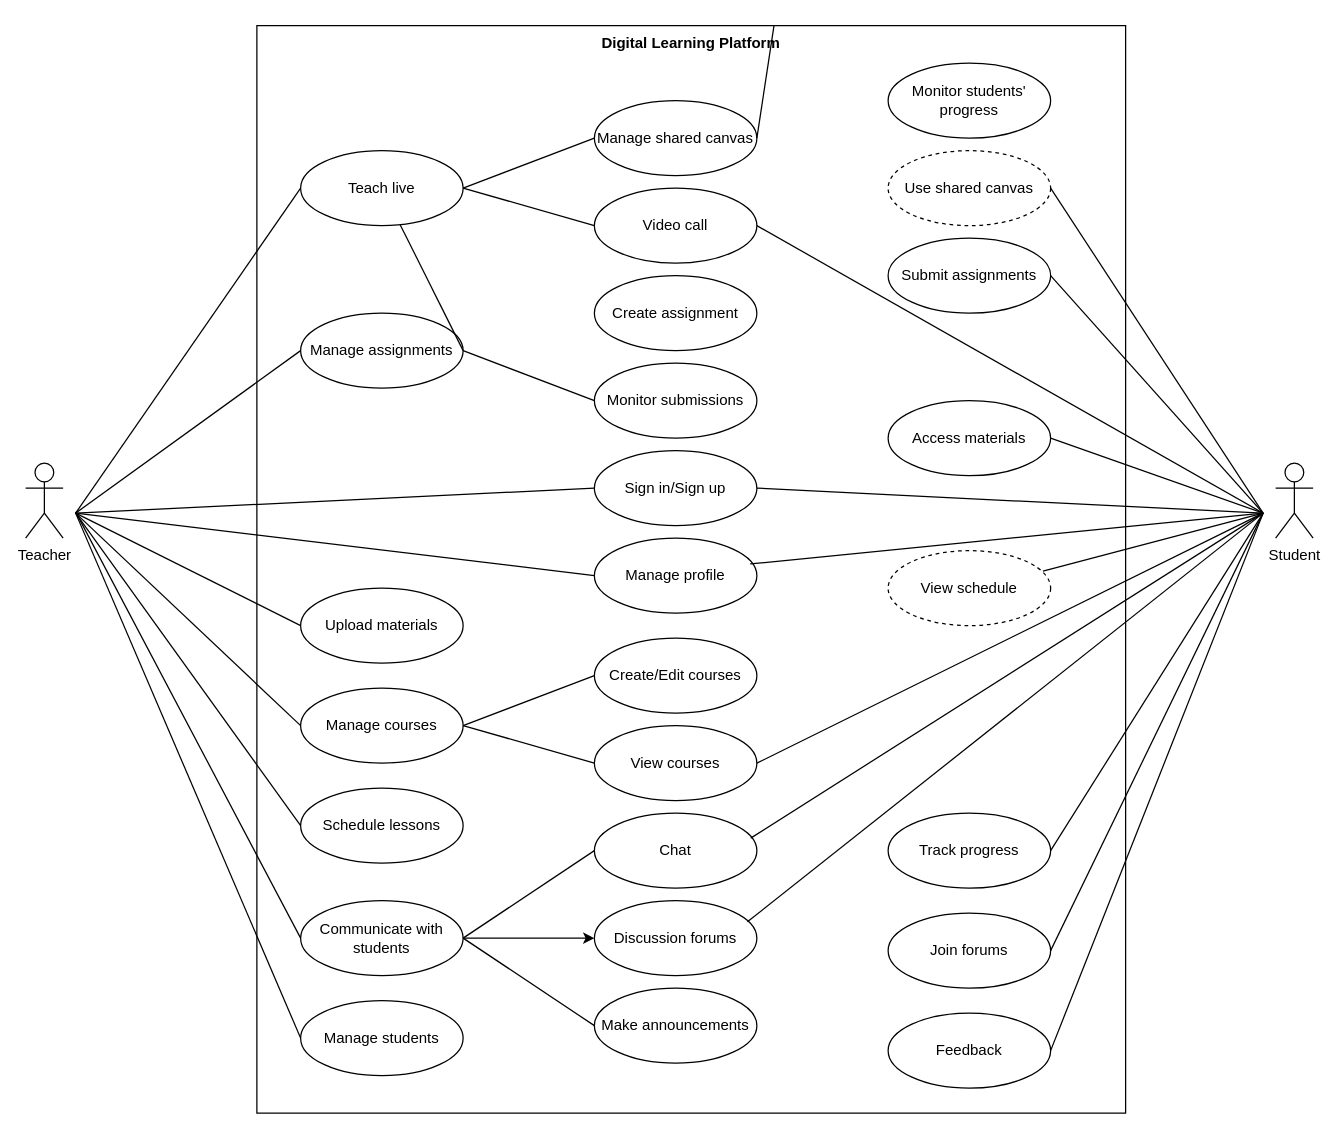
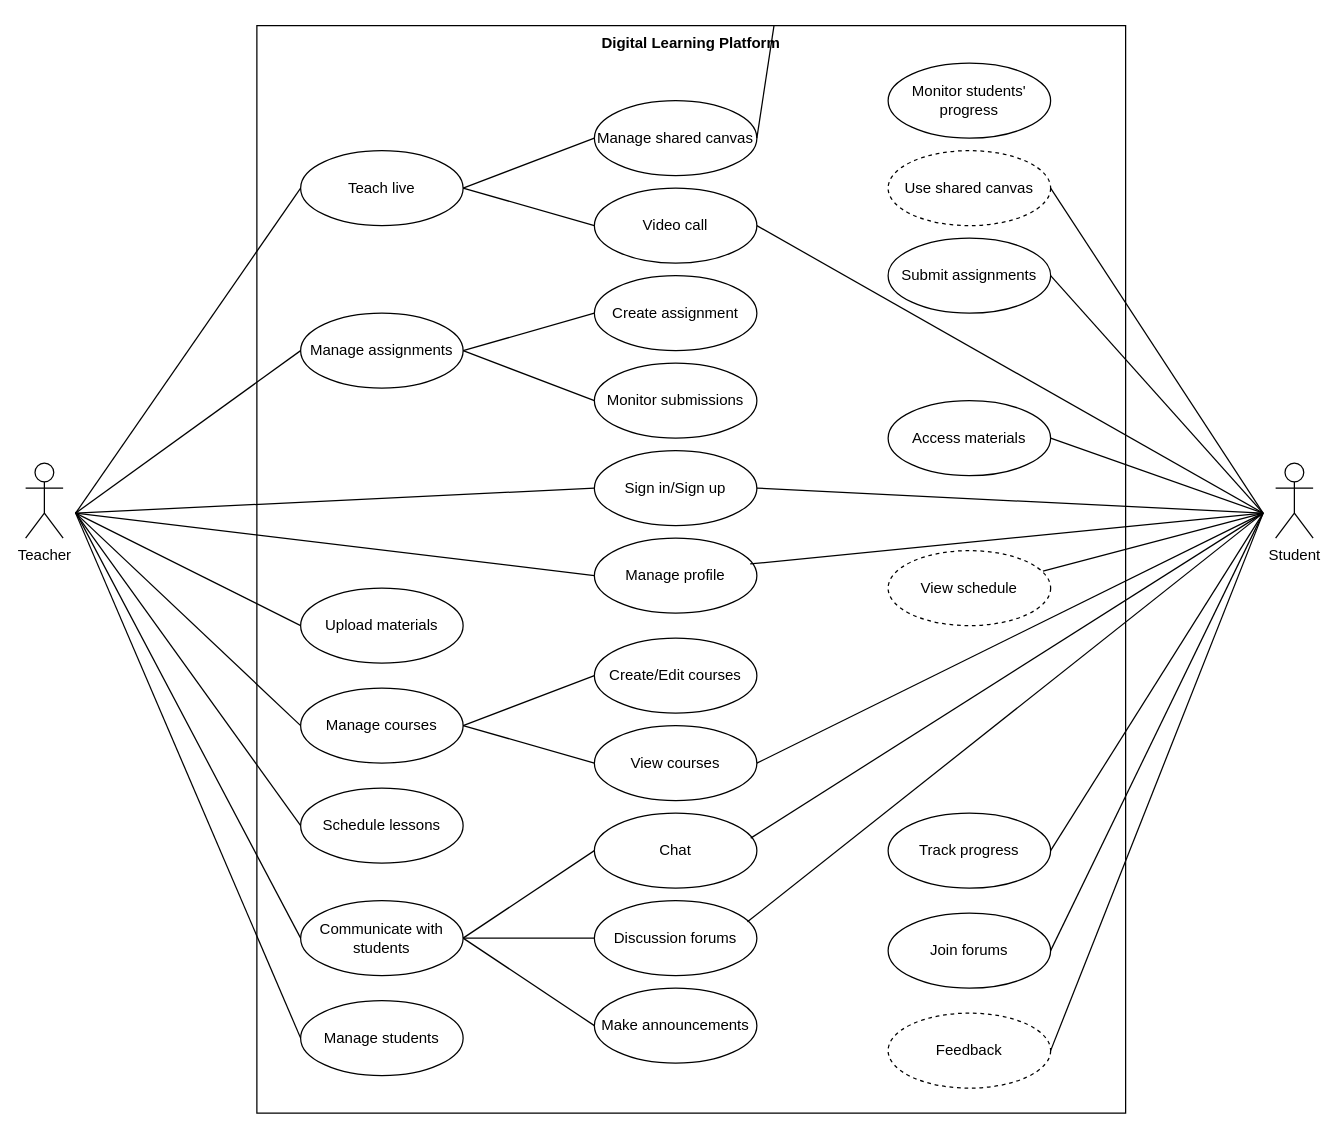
edge "Teach live" -- "Manage assignments": now "Create assignment" -- "Manage assignments"
edge "Communicate with students" -> "Discussion forums": arrowhead classic -> none
node "Feedback": style solid -> dashed
